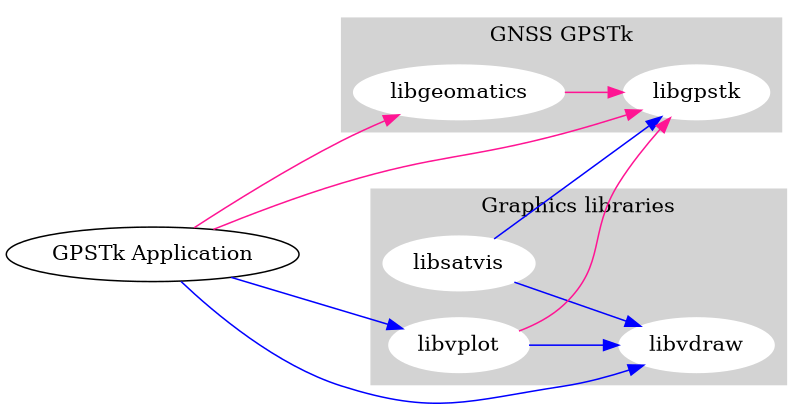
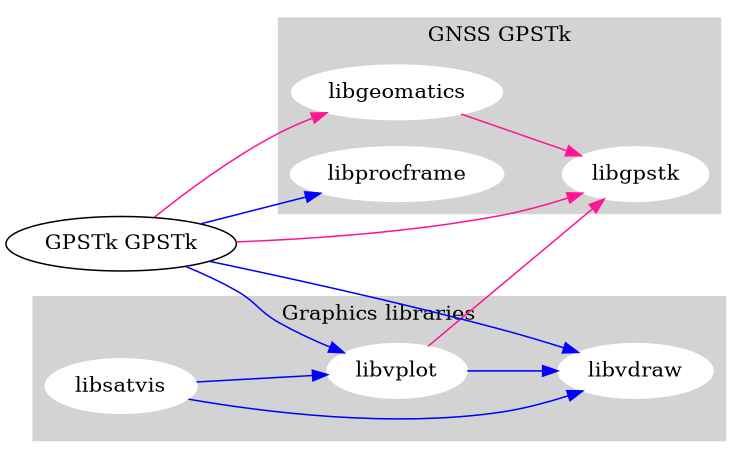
node "libprocframe": added
edge "libsatvis" -> "libgpstk": now "libsatvis" -> "libvplot"
node "GPSTk Application": label "GPSTk Application" -> "GPSTk GPSTk"
